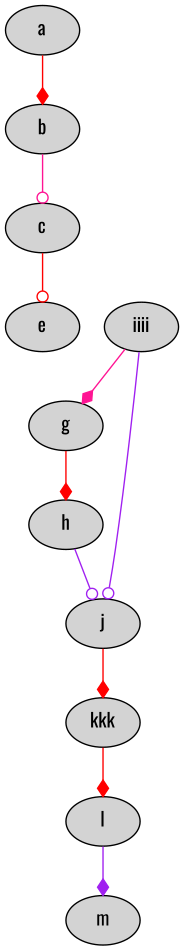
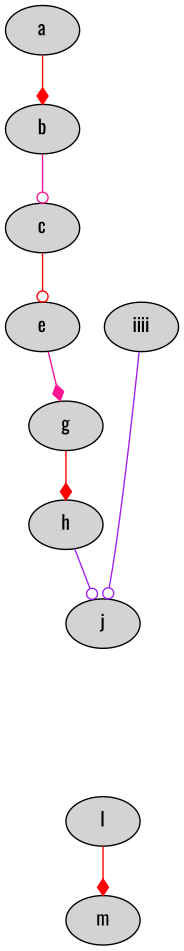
edge "iiii" -> "g": now "e" -> "g"
node "kkk": removed
edge "l" -> "m": color purple -> red
